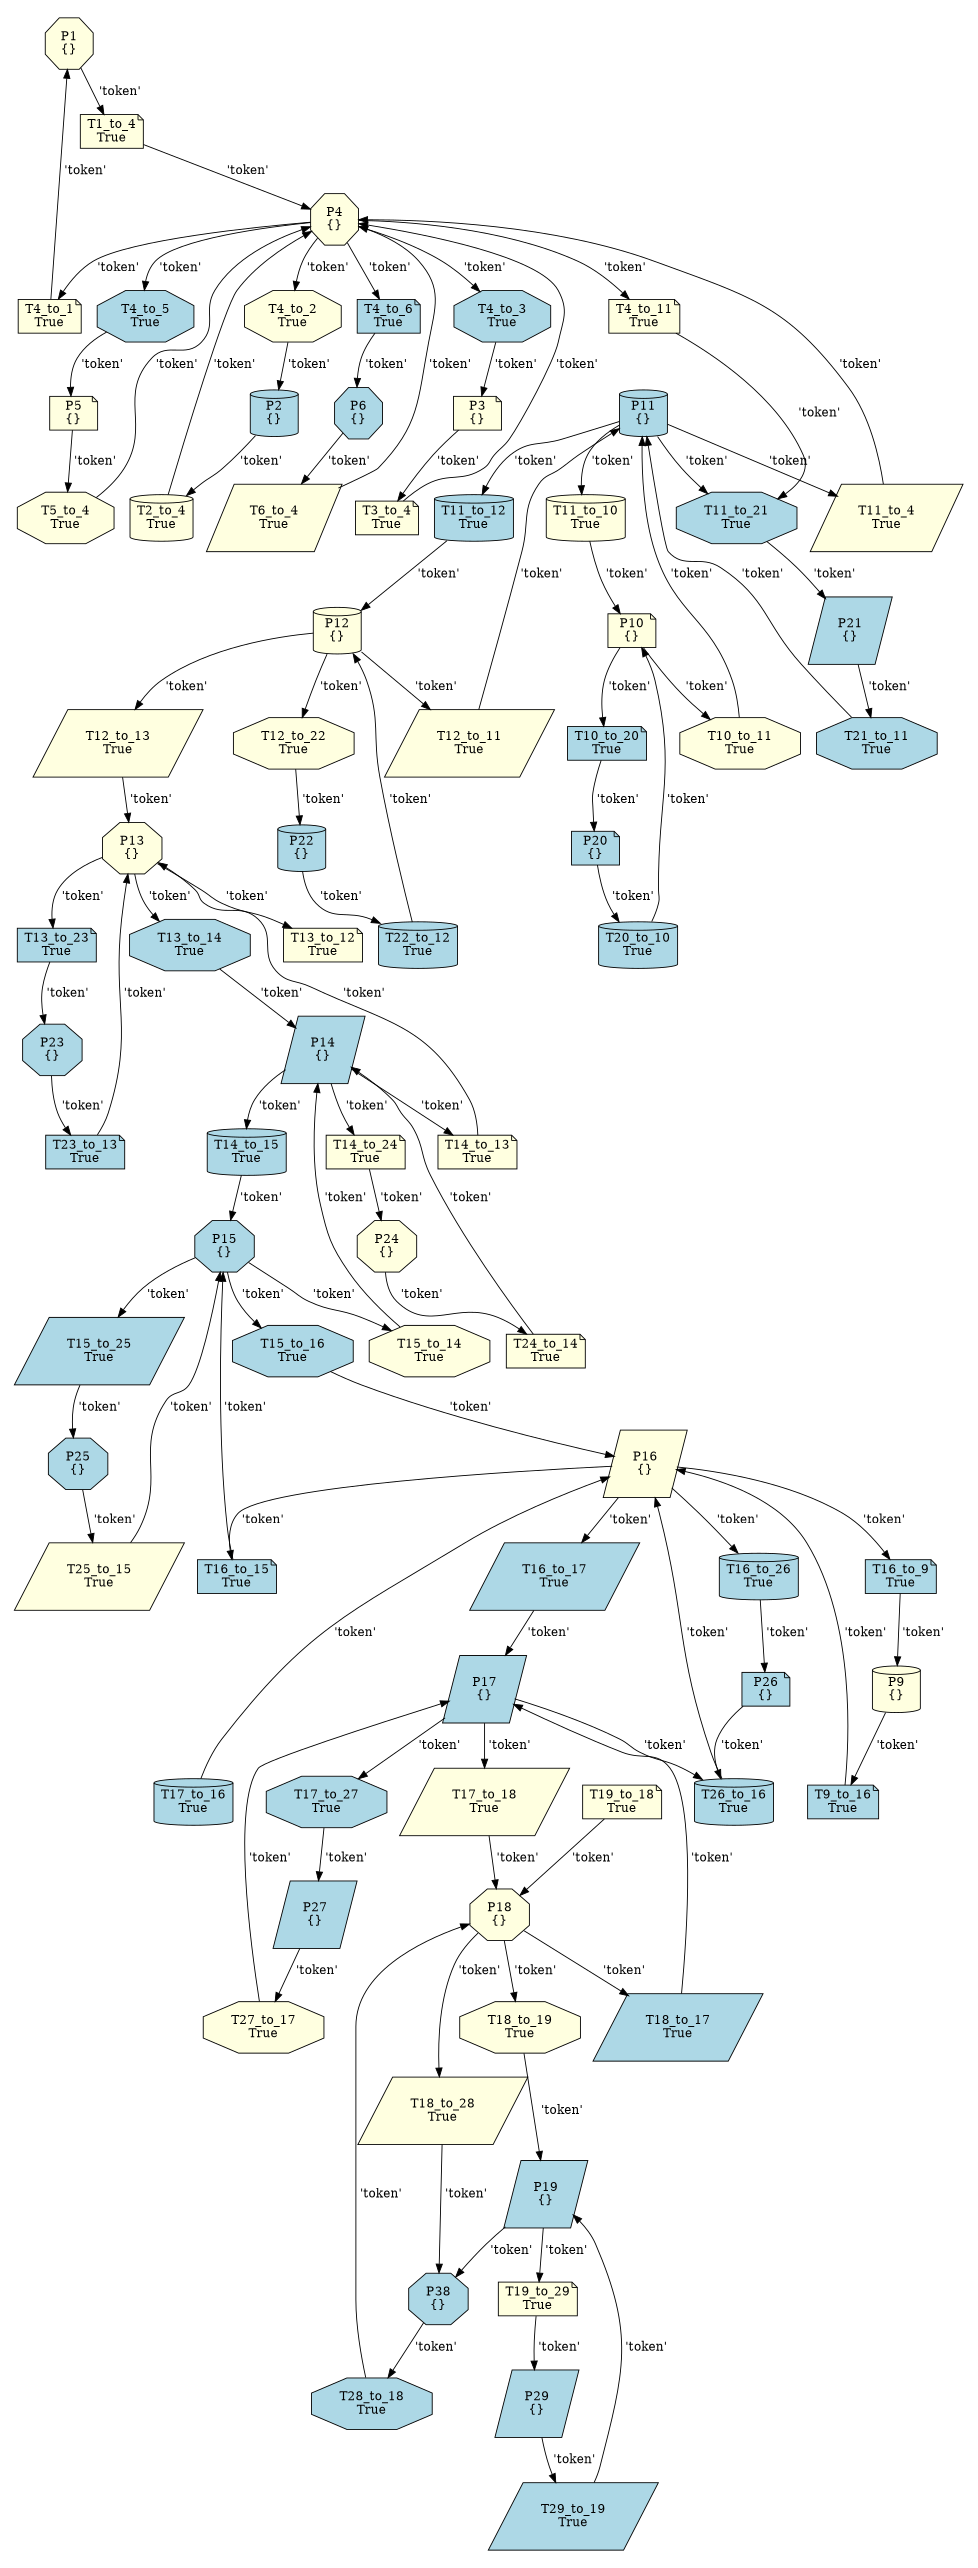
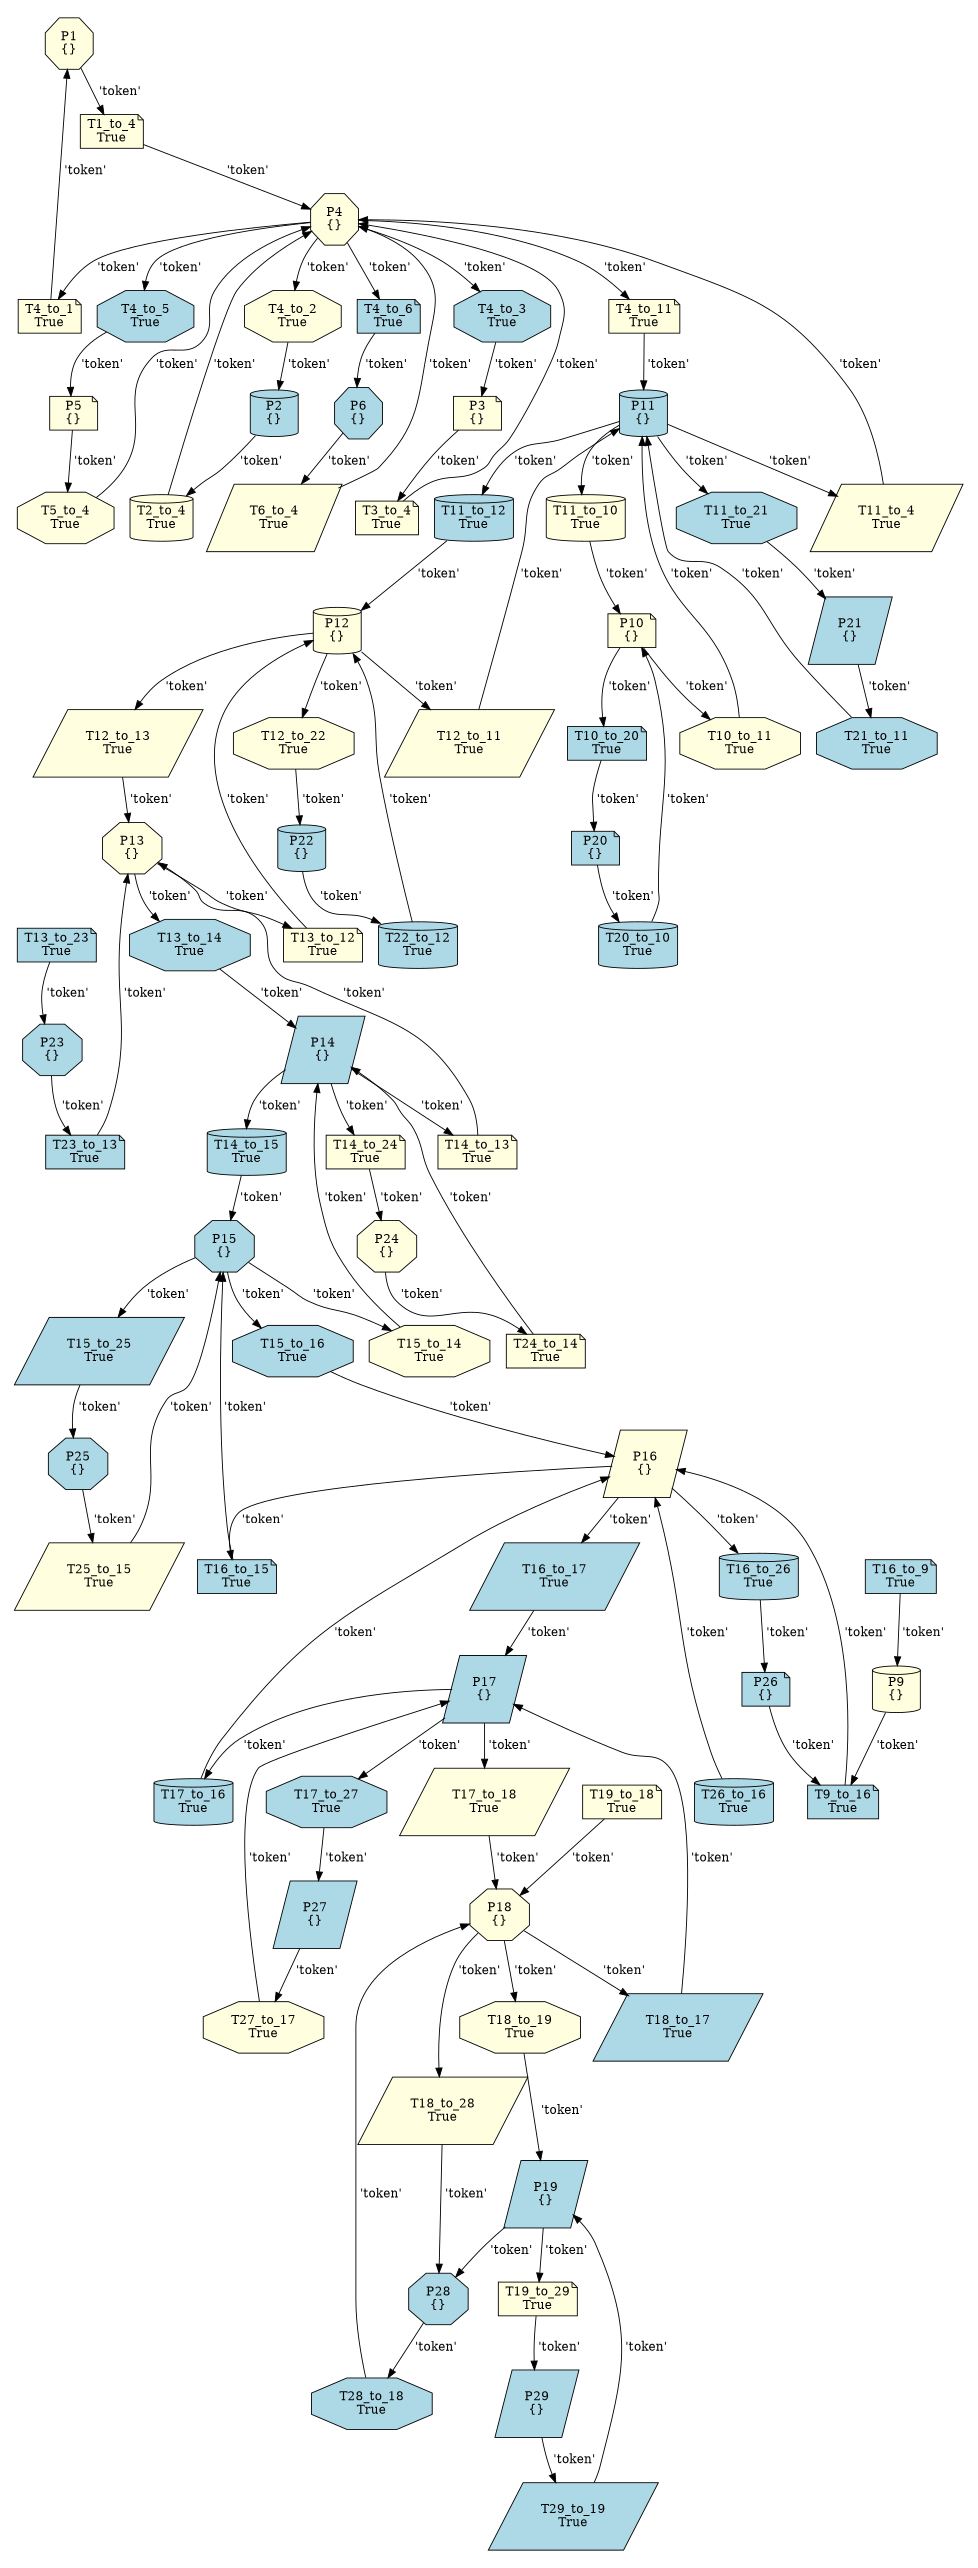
edge "T4_to_11 True" -> "T11_to_21 True": now "T4_to_11 True" -> "P11 {}"
edge "T13_to_12 True" -> "P12 {}": added, label "'token'"
edge "P13 {}" -> "T13_to_23 True": removed, label "'token'"
edge "P16 {}" -> "T16_to_9 True": removed, label "'token'"
edge "P17 {}" -> "T26_to_16 True": now "P17 {}" -> "T17_to_16 True"
edge "P26 {}" -> "T26_to_16 True": now "P26 {}" -> "T9_to_16 True"
node "P38 {}": label "P38 {}" -> "P28 {}"
